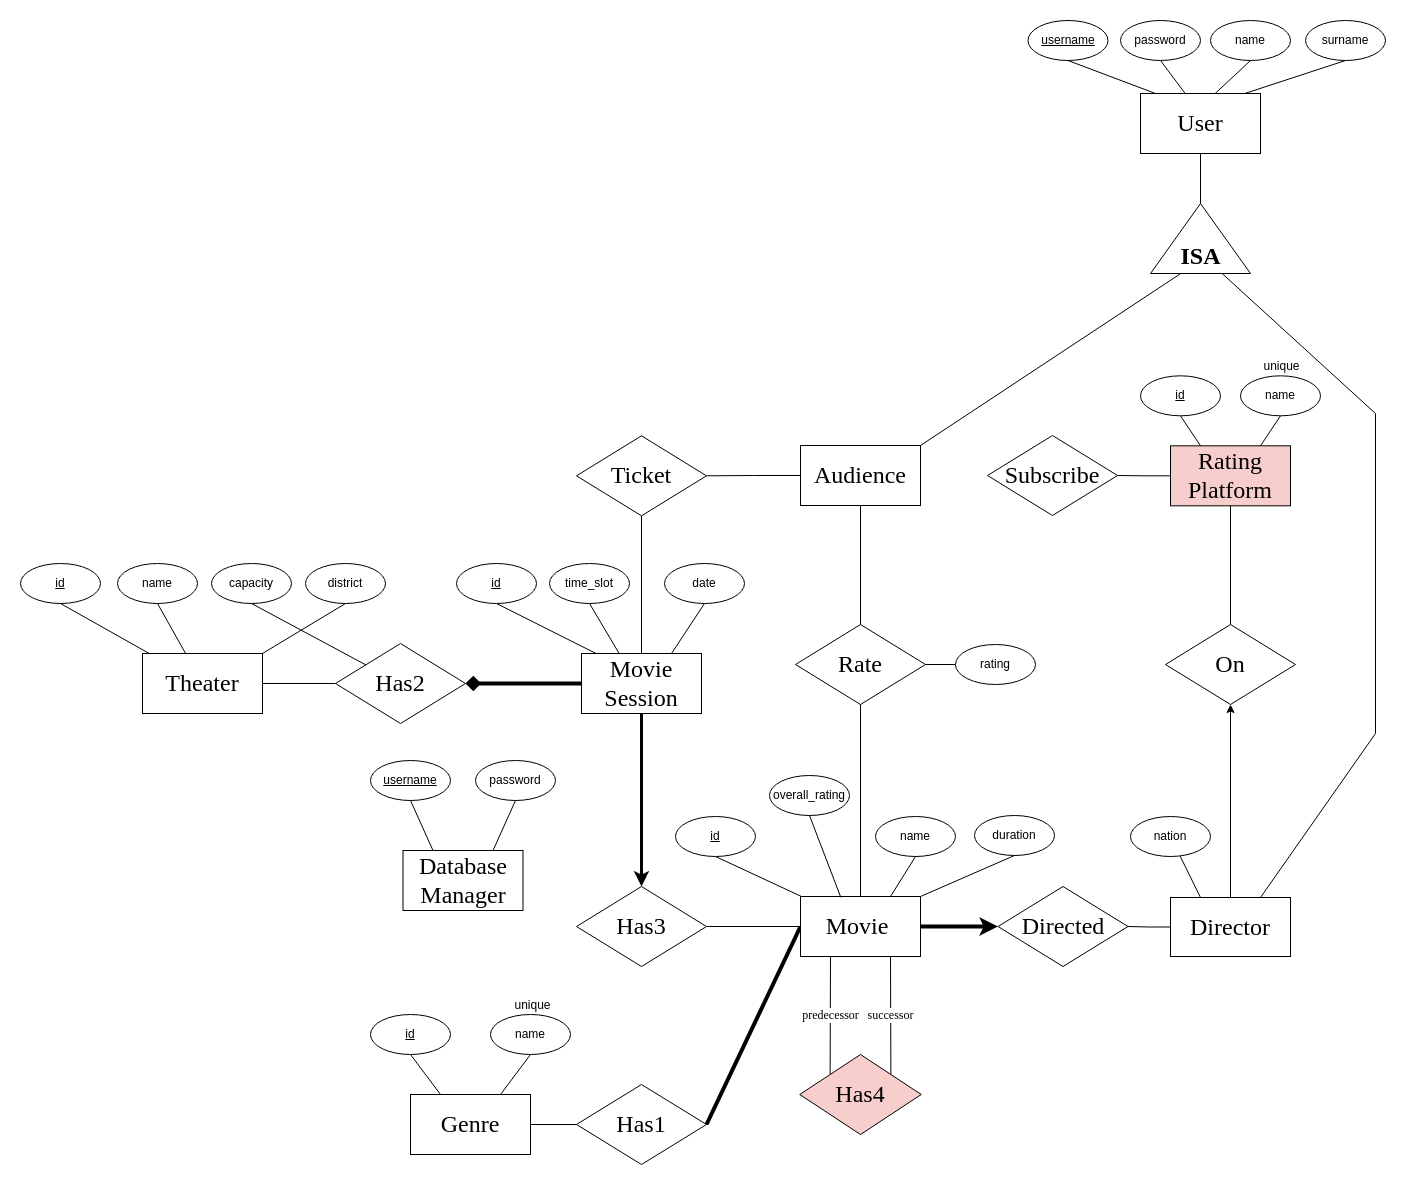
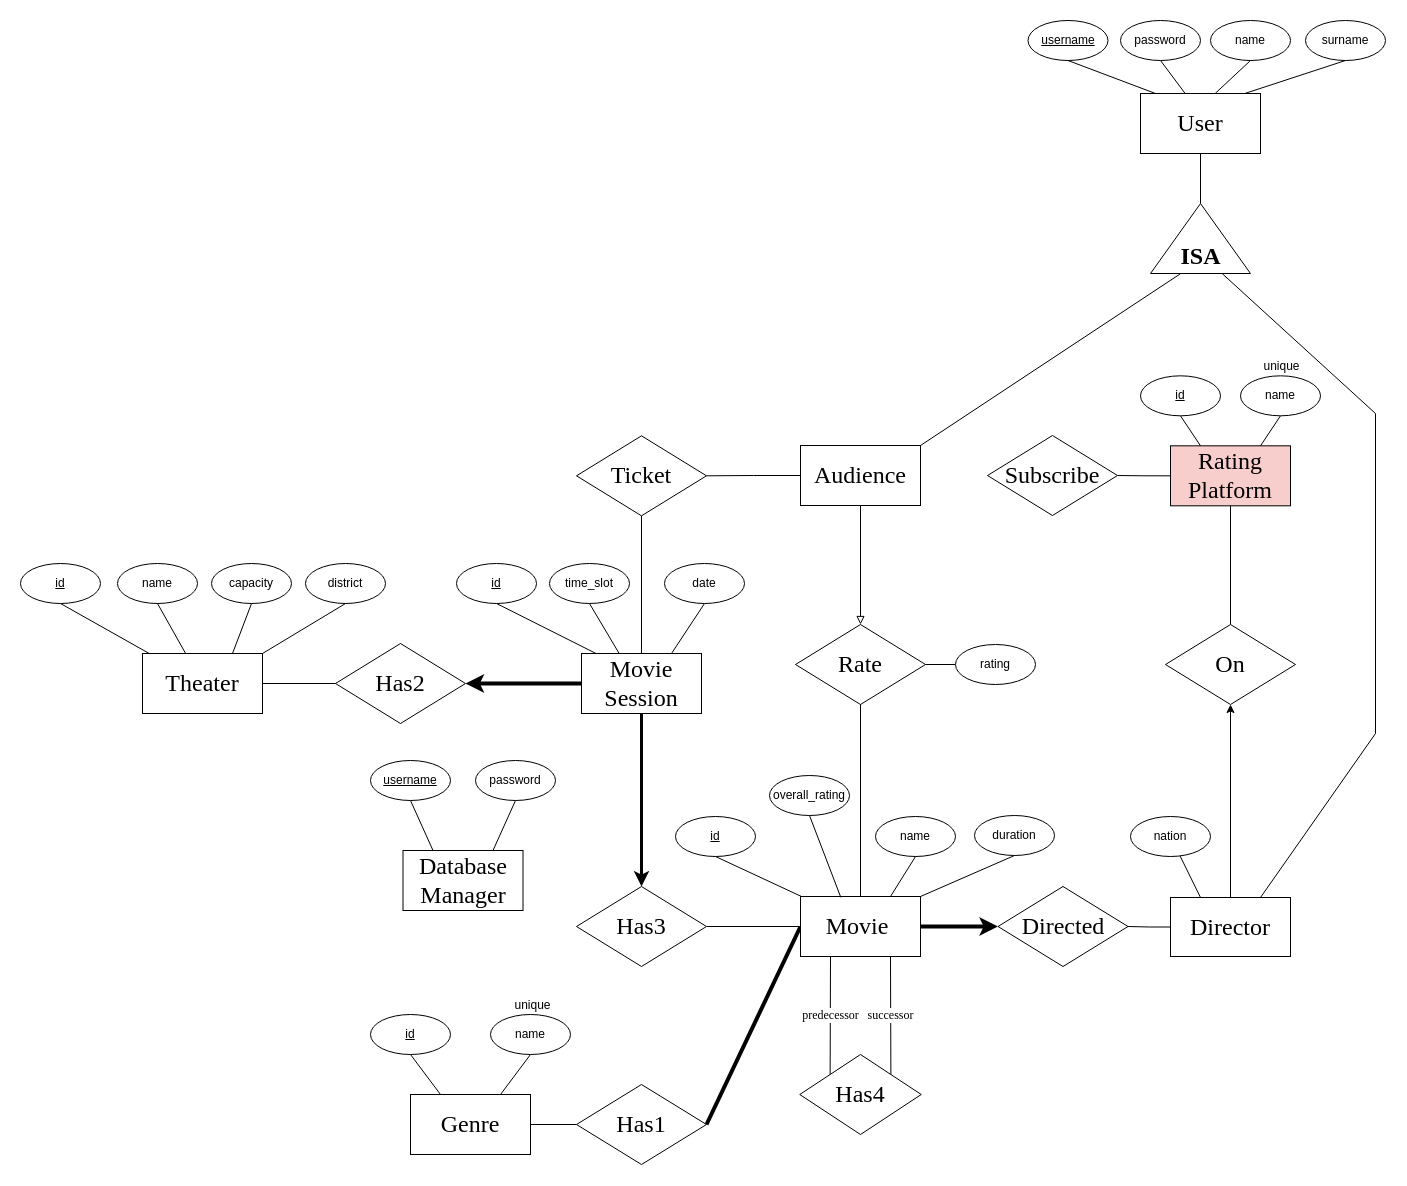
edge "Audience" -- "Rate": arrowhead none -> block
edge "capacity" -- "Has2": now "capacity" -- "Theater"
edge "Movie Session" -> "Has2": arrowhead diamond -> classic
node "Has4": fillcolor #f8cecc -> #ffffff
